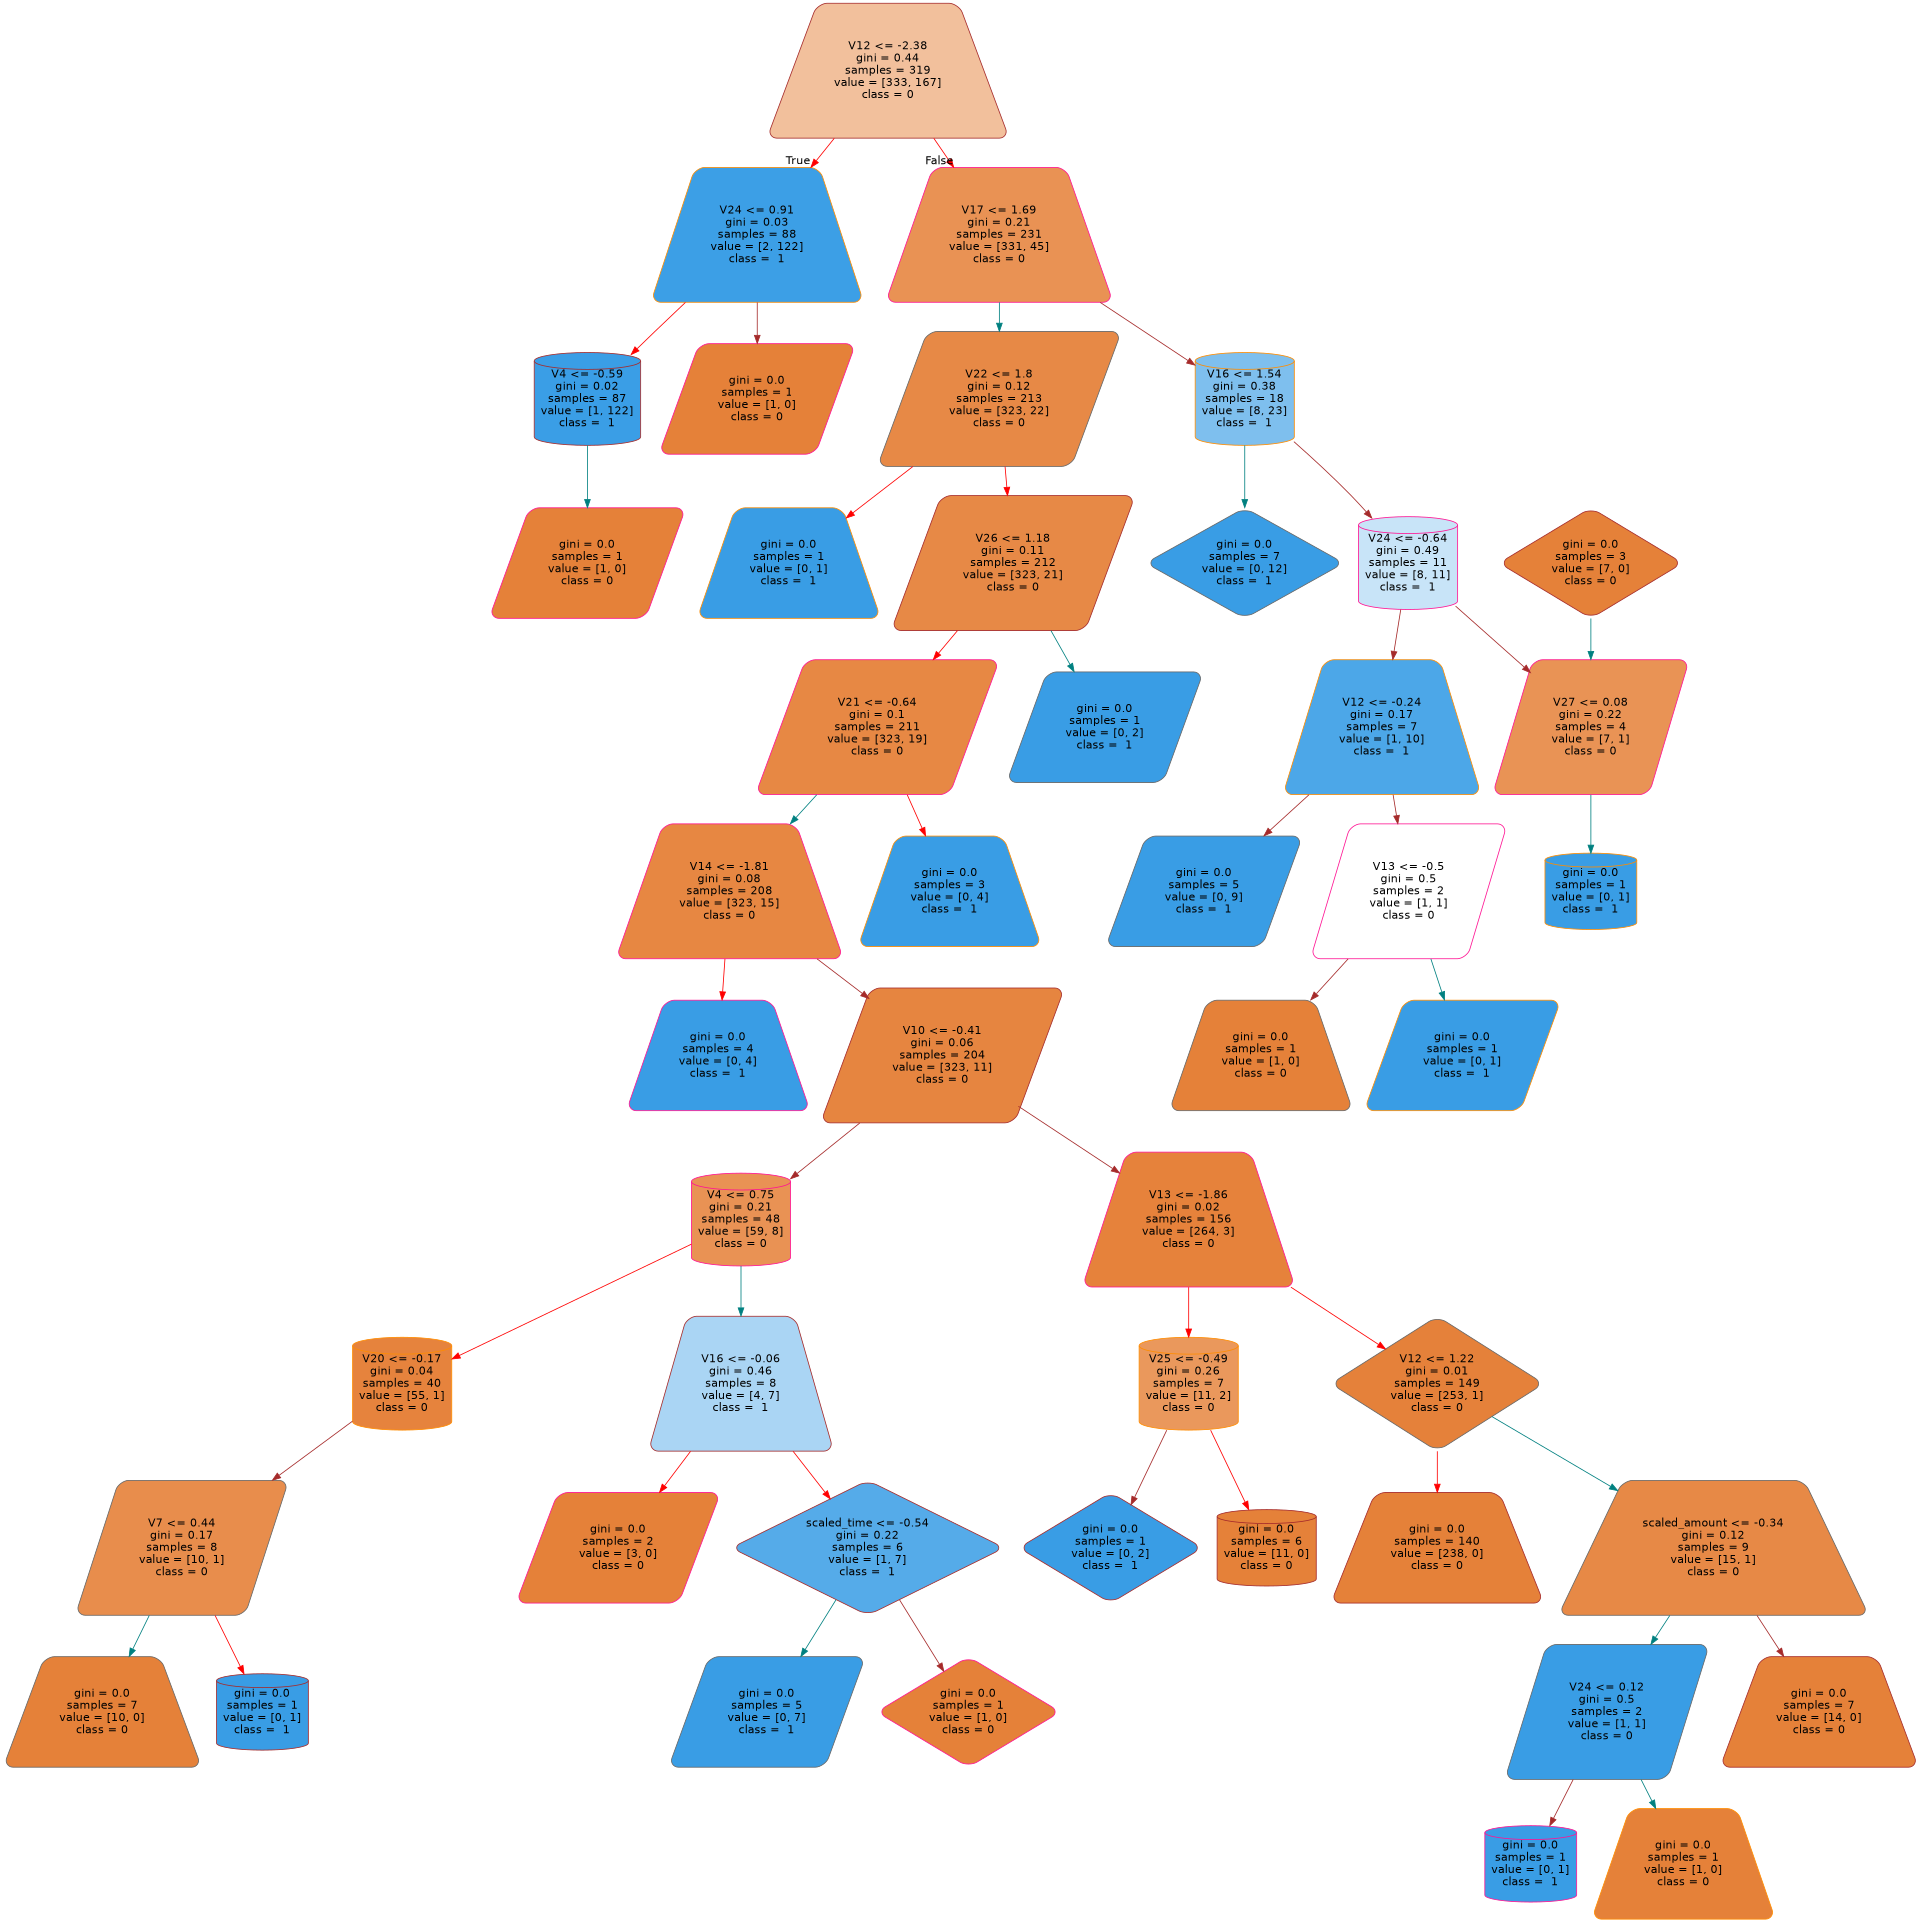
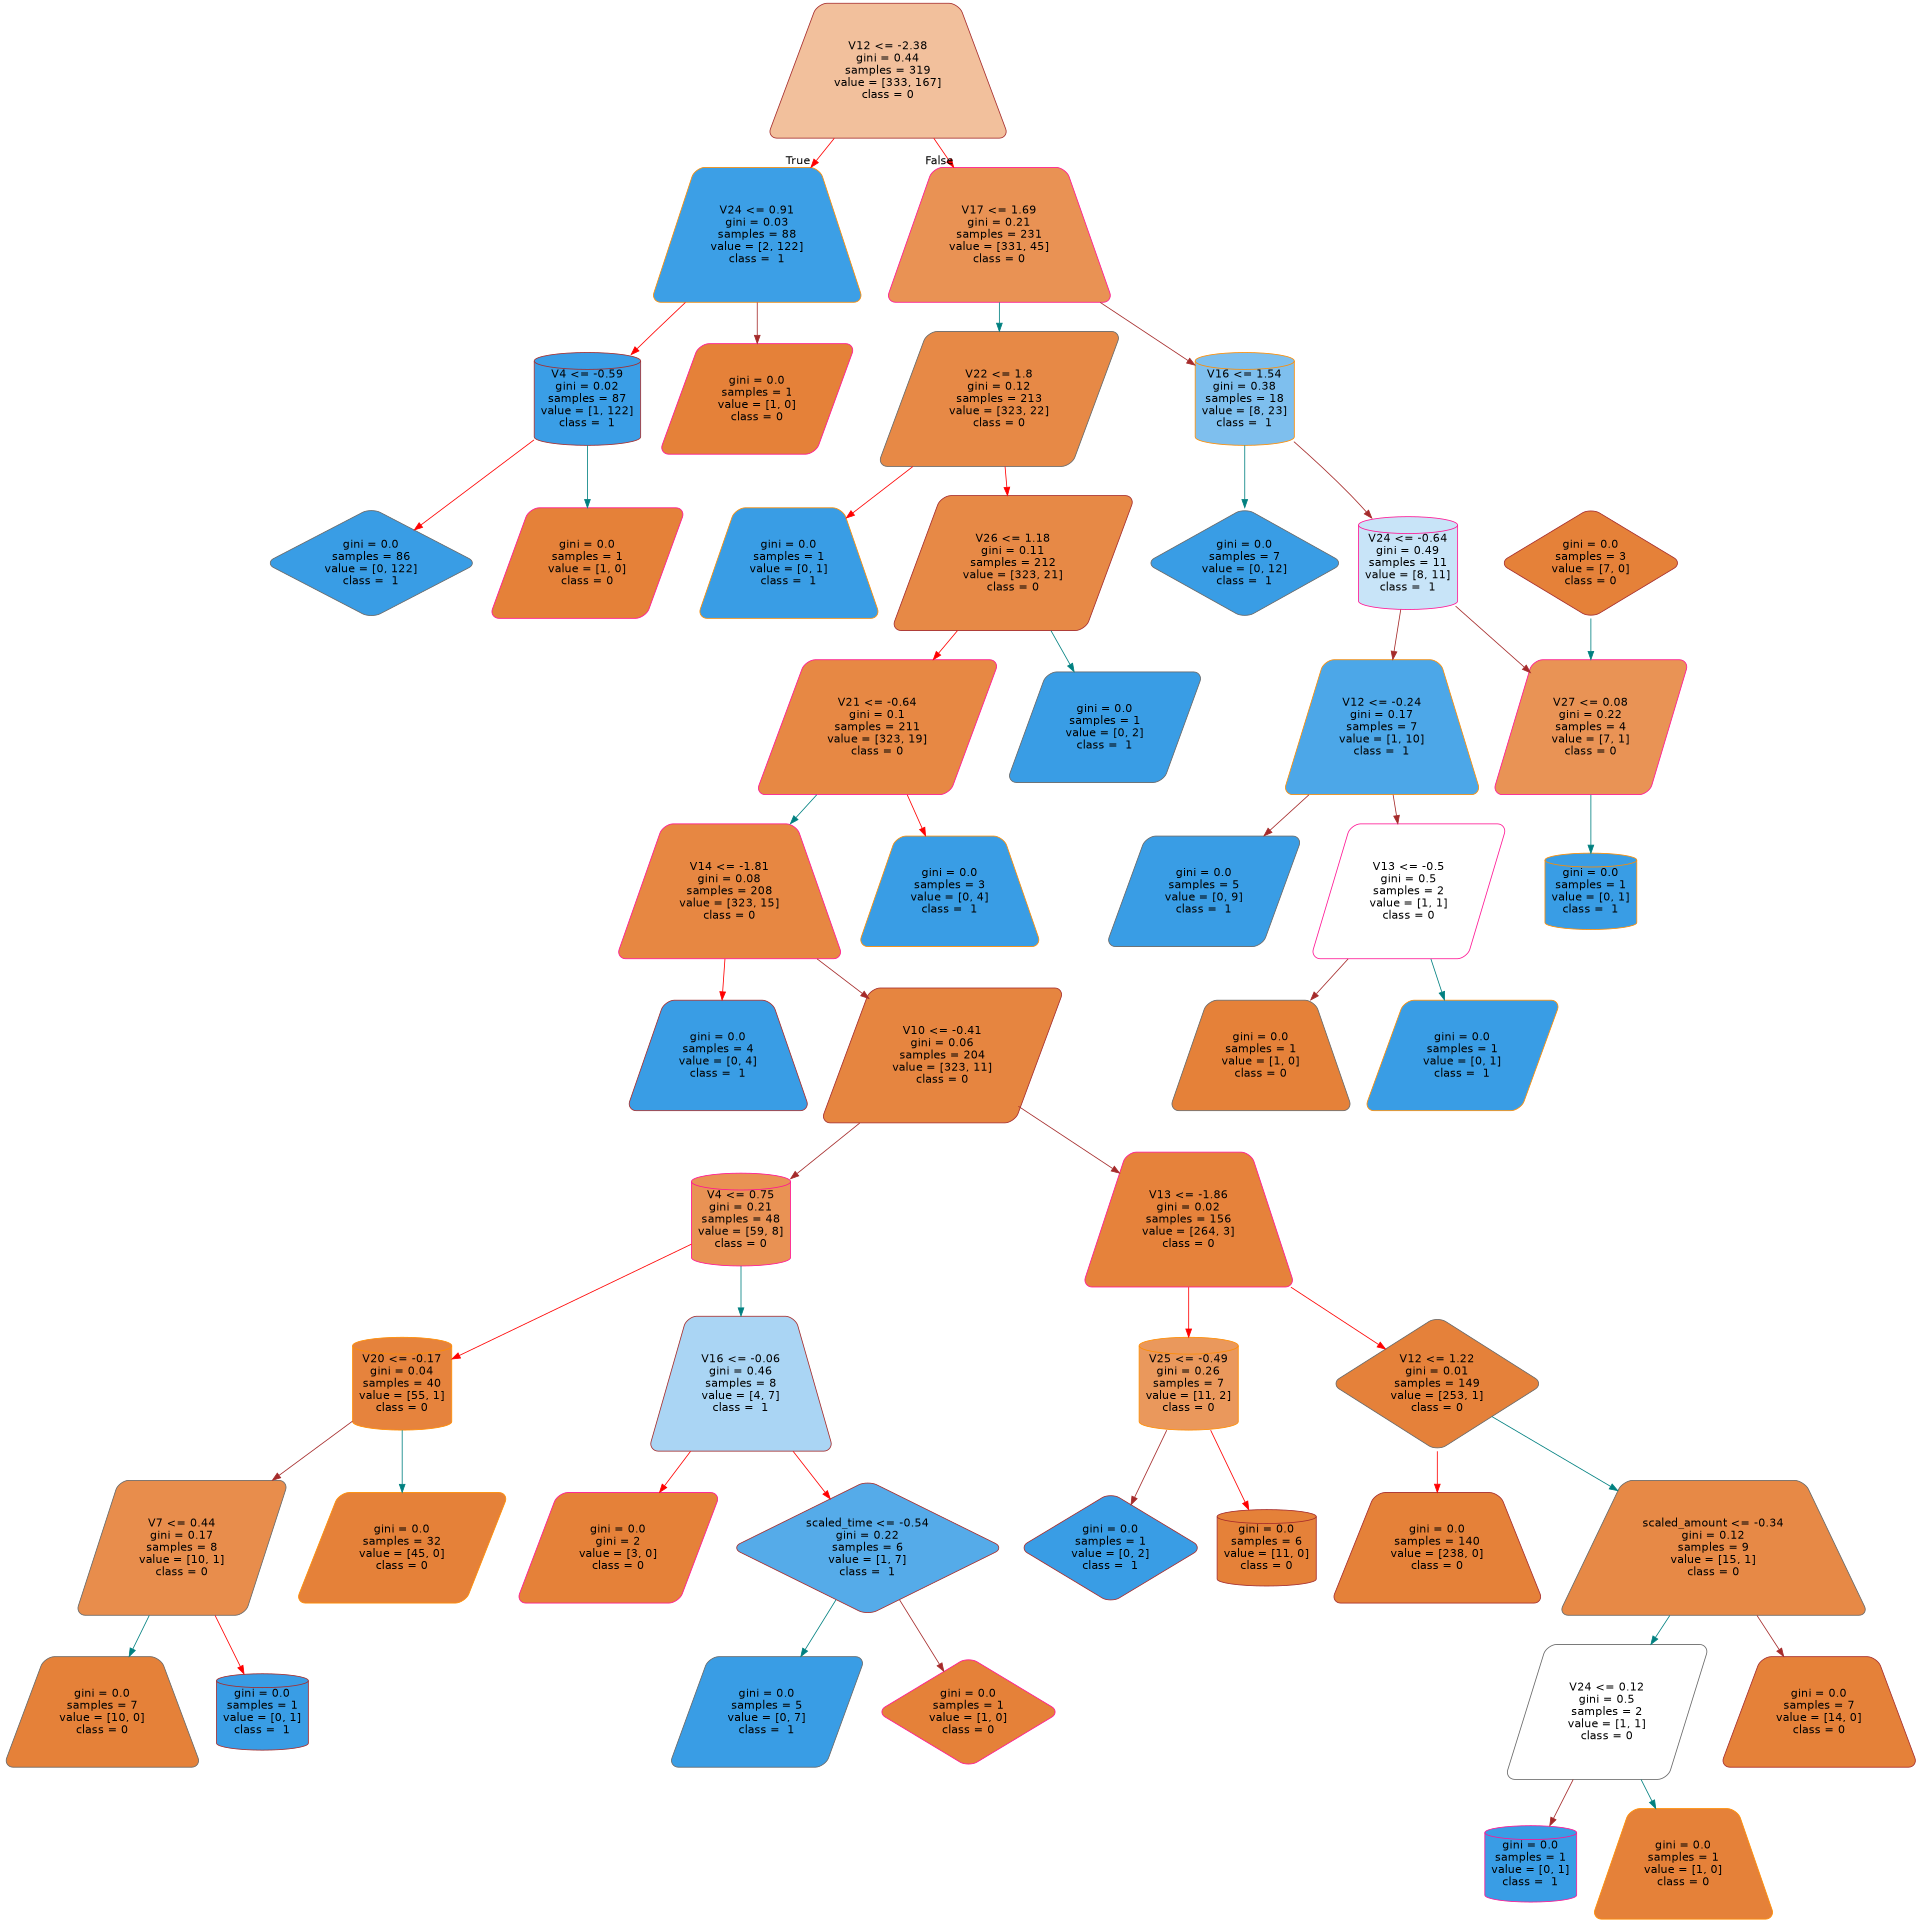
node "gini = 0.0 samples = 86 value = [0, 122] class =  1": added
node "gini = 0.0 samples = 4 value = [0, 4] class =  1": color deeppink -> brown
node "gini = 0.0 samples = 32 value = [45, 0] class = 0": added
node "gini = 0.0 samples = 2 value = [3, 0] class = 0": label "gini = 0.0 samples = 2 value = [3, 0] class = 0" -> "gini = 0.0 gini = 2 value = [3, 0] class = 0"
node "V24 <= 0.12 gini = 0.5 samples = 2 value = [1, 1] class = 0": fillcolor #399de5ff -> #e5813900
